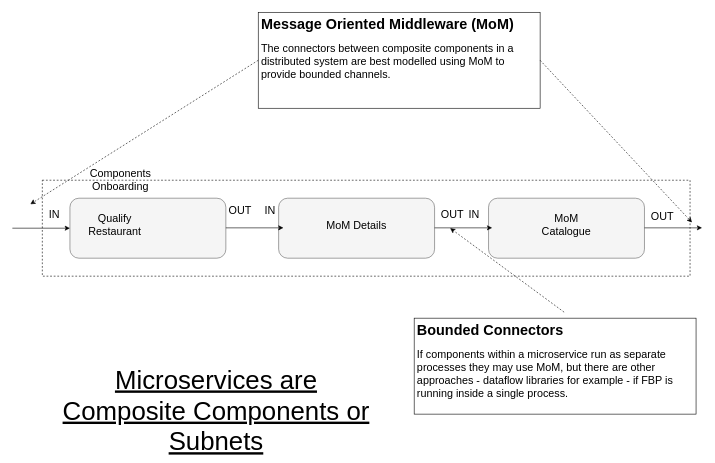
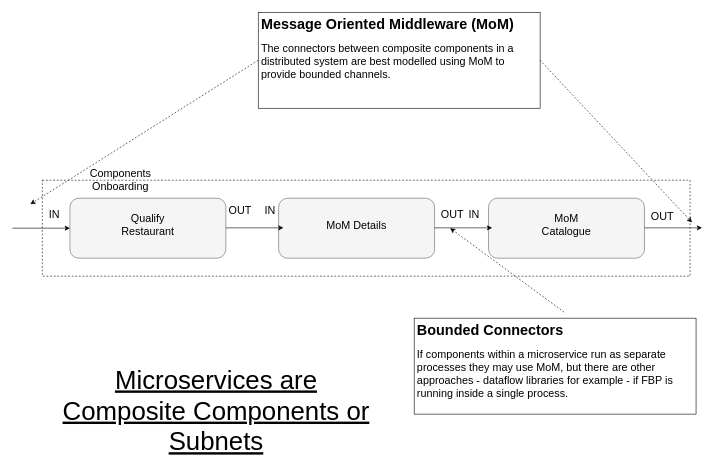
node "Qualify Restaurant": moved (115, 225) -> (148, 225)
